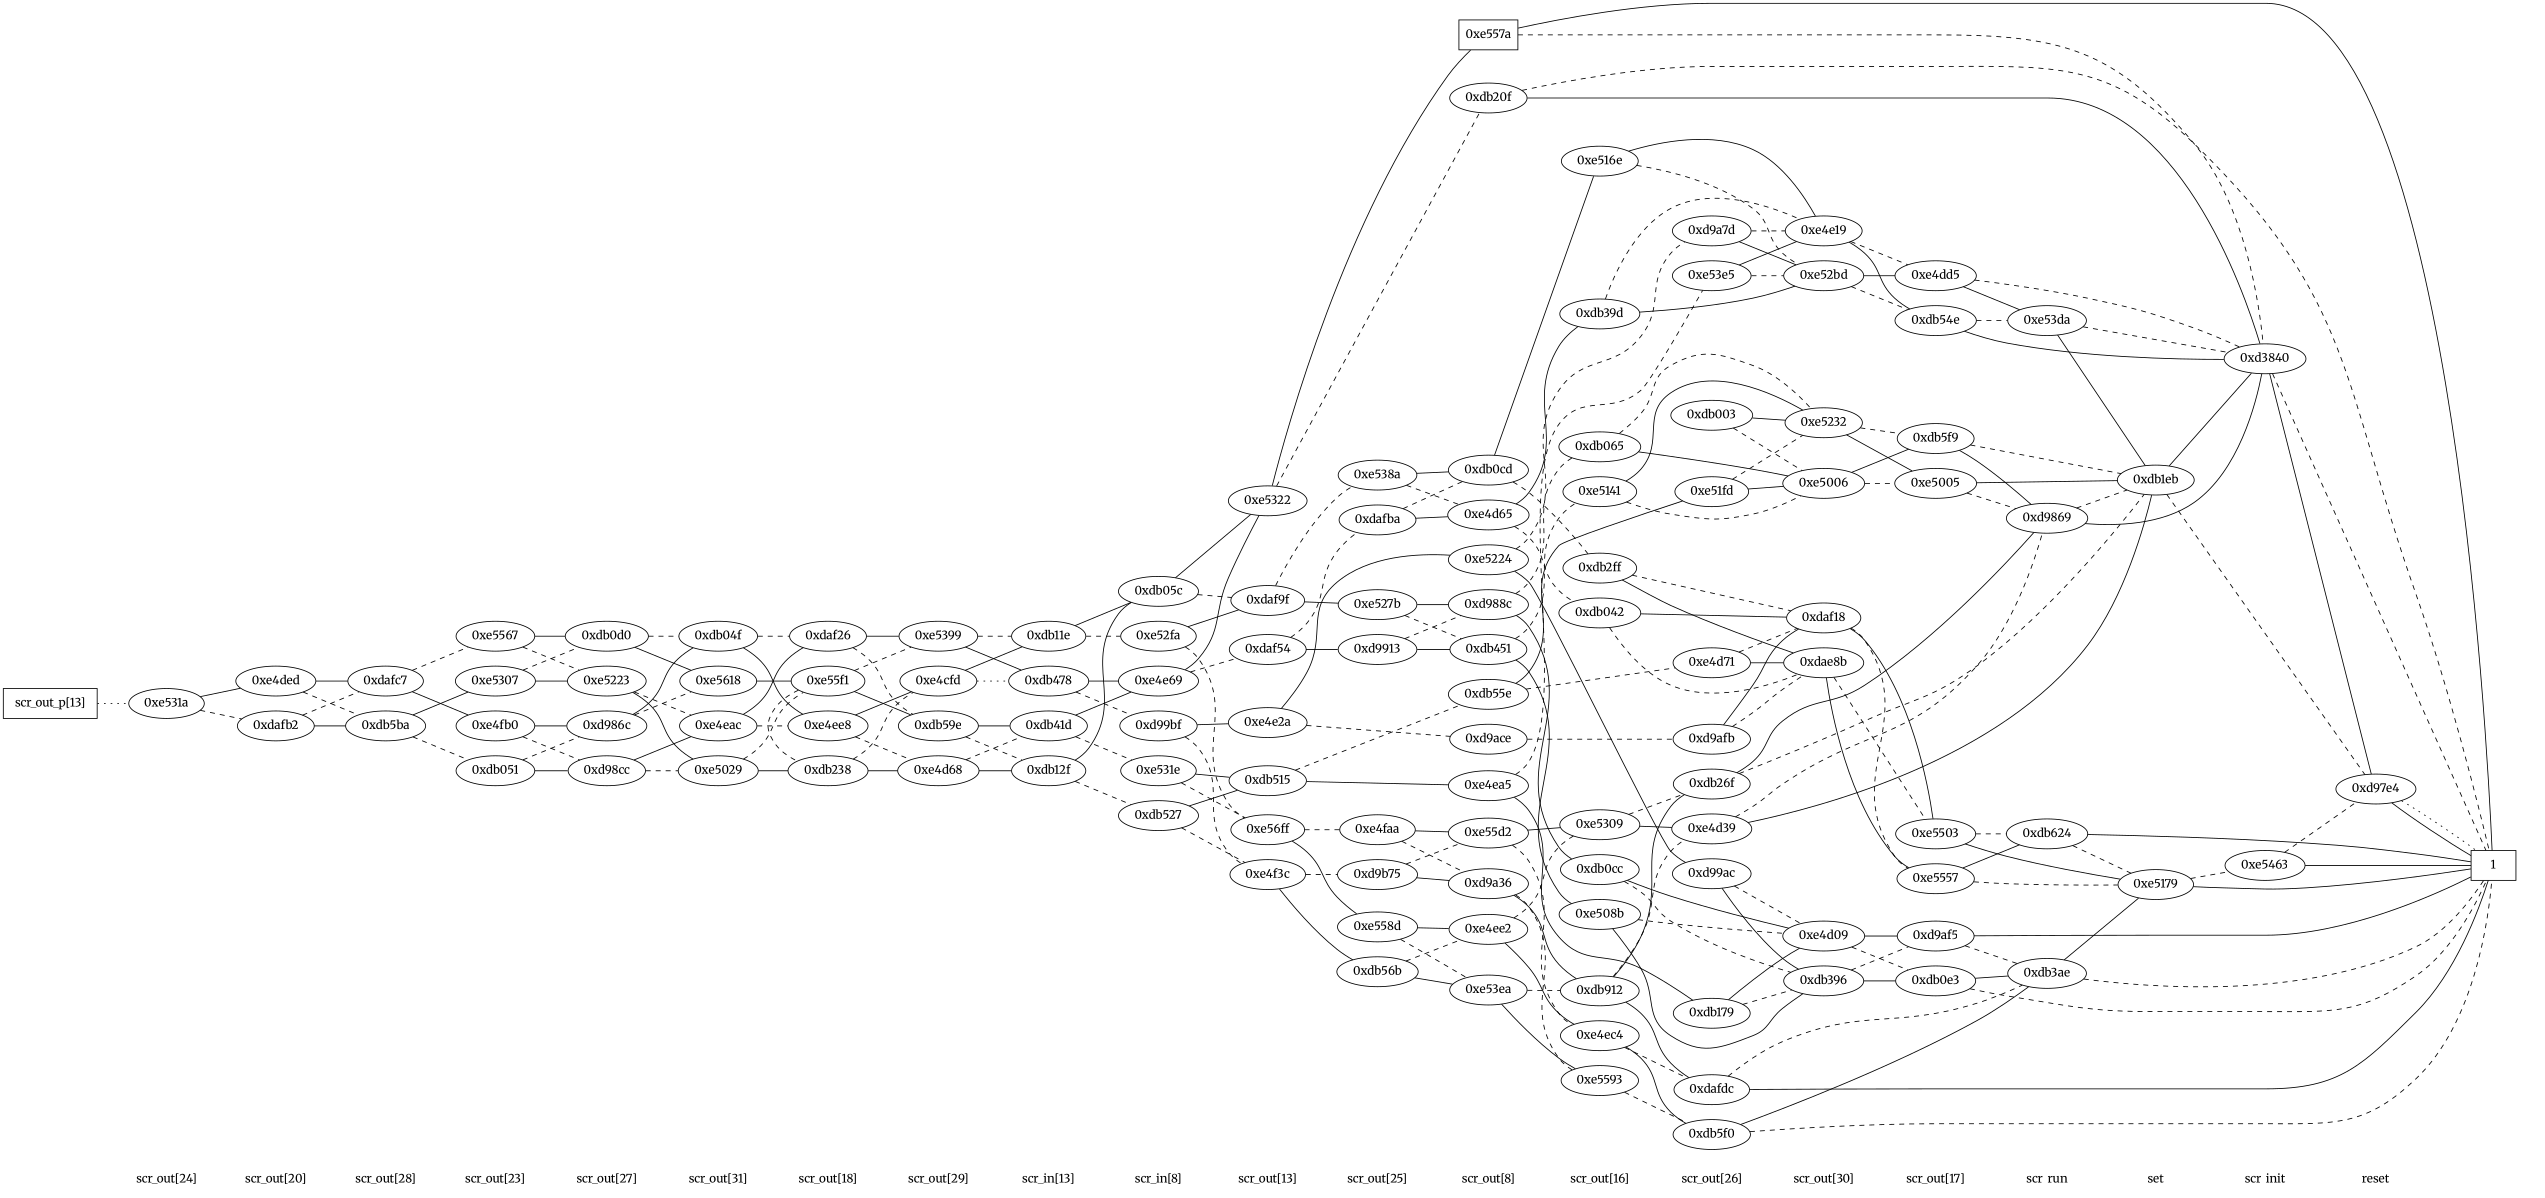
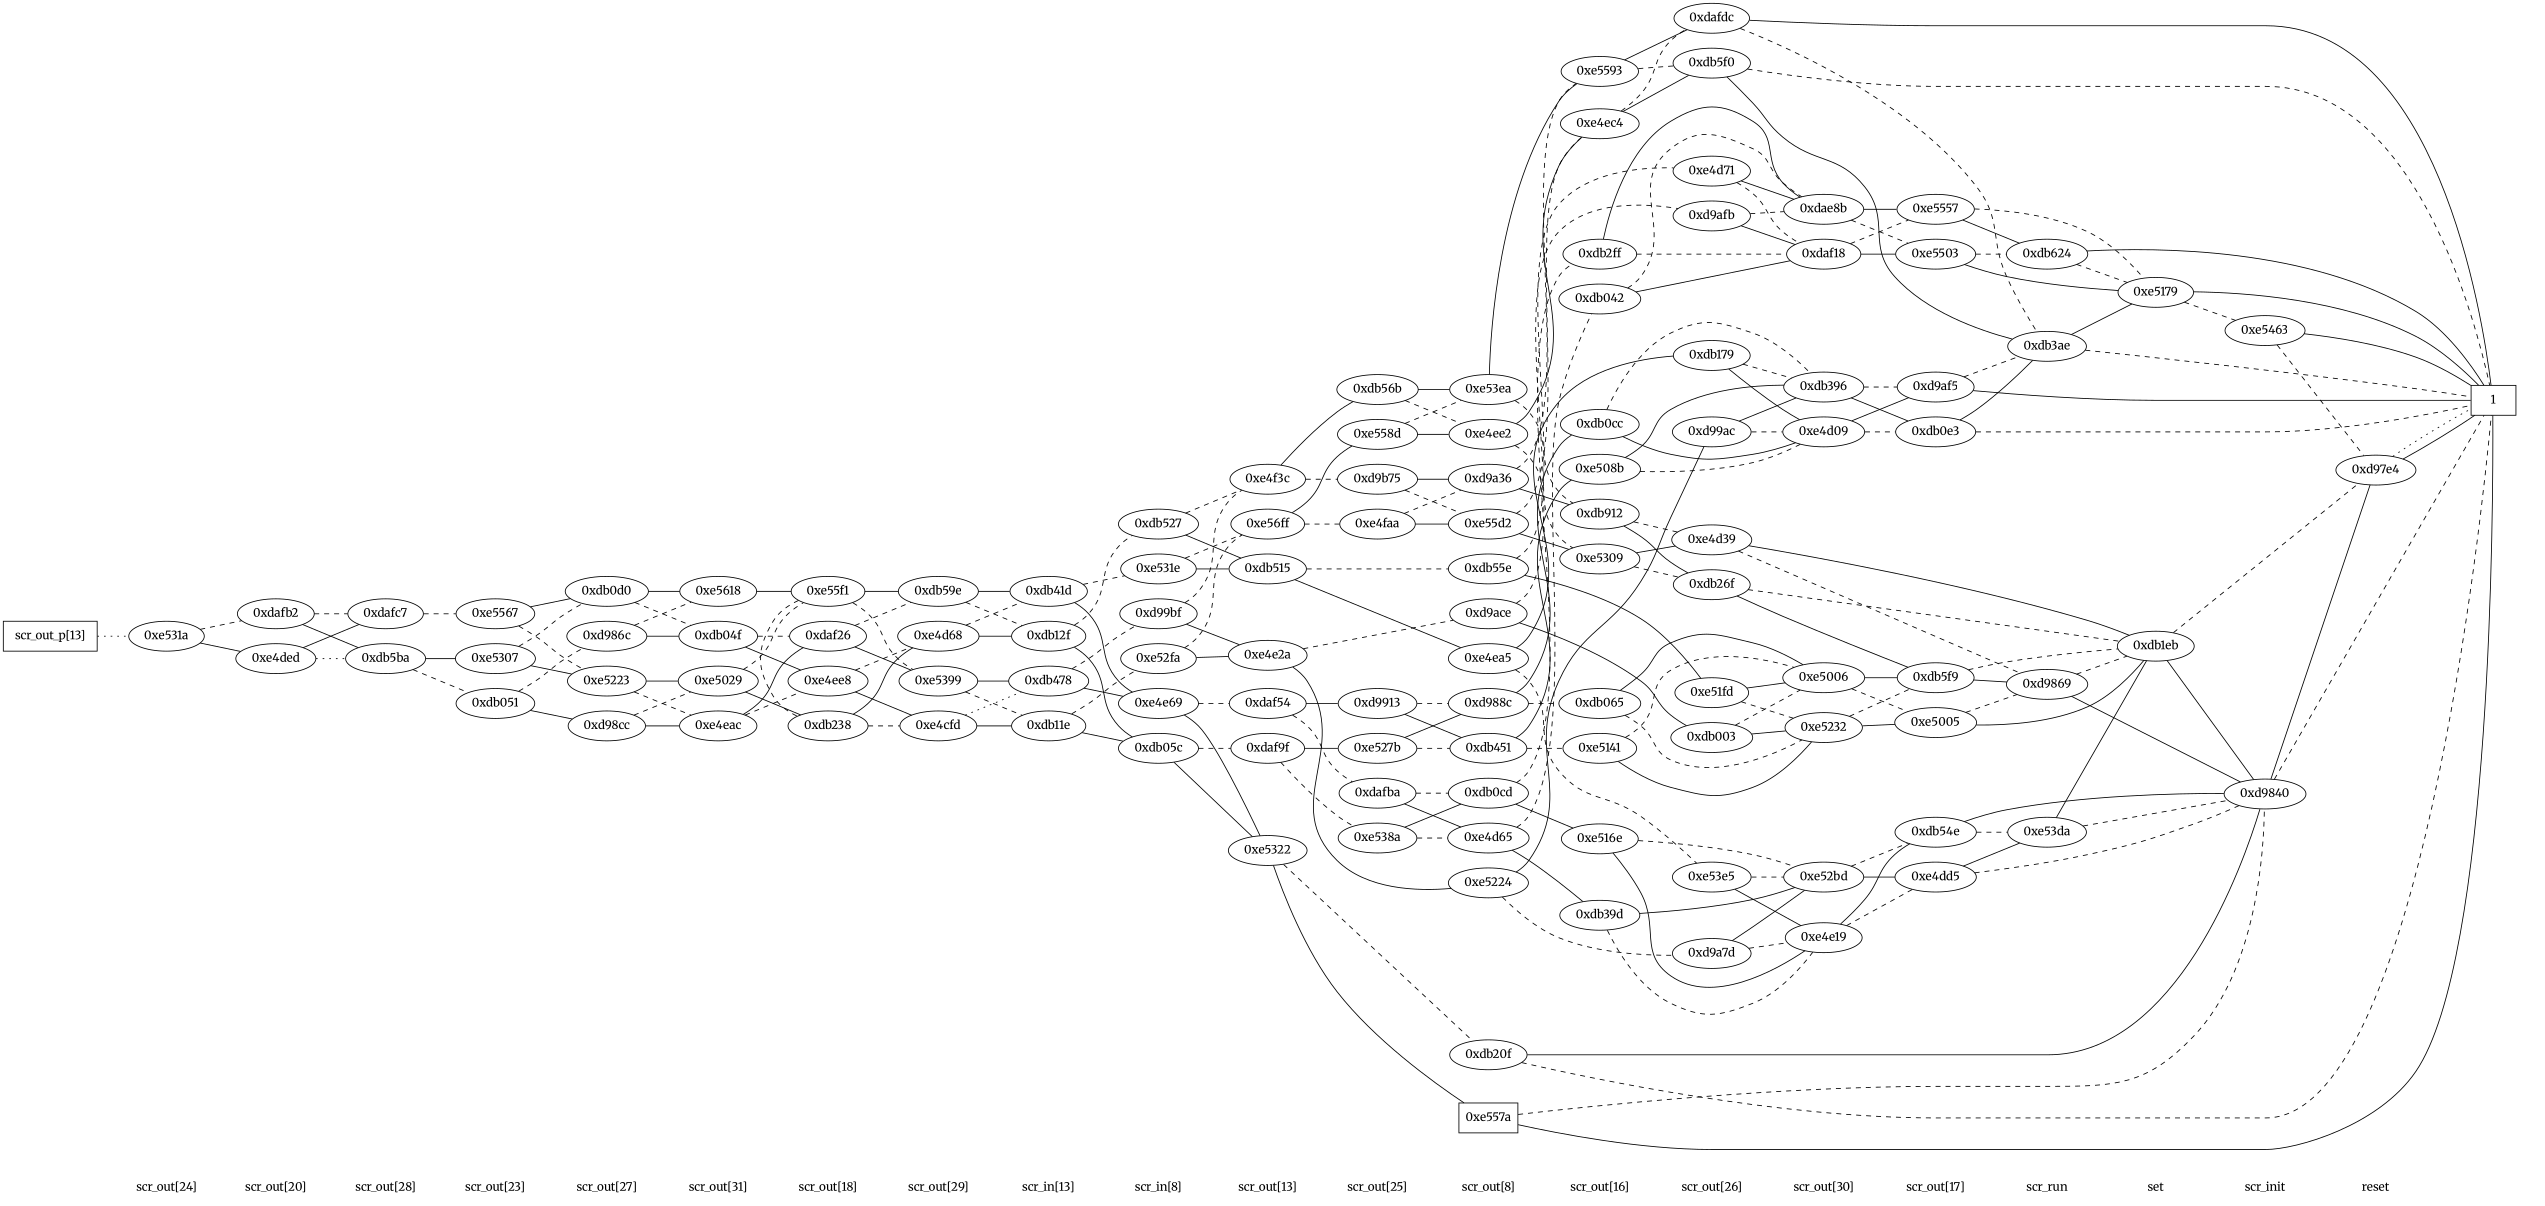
node "0xd3840": label "0xd3840" -> "0xd9840"
edge "0xdaf9f" -- "0xe52fa": now "0xe4e2a" -- "0xe52fa"
edge "0xd9ace" -- "0xdb003": added
edge "0xd9869" -- "0xdb26f": now "0xdb5f9" -- "0xdb26f"
edge "0xe4ded" -- "0xdb5ba": style dashed -> dotted
node "0xe4fb0": removed
edge "0xdb912" -- "0xdafdc": now "0xe5593" -- "0xdafdc"
